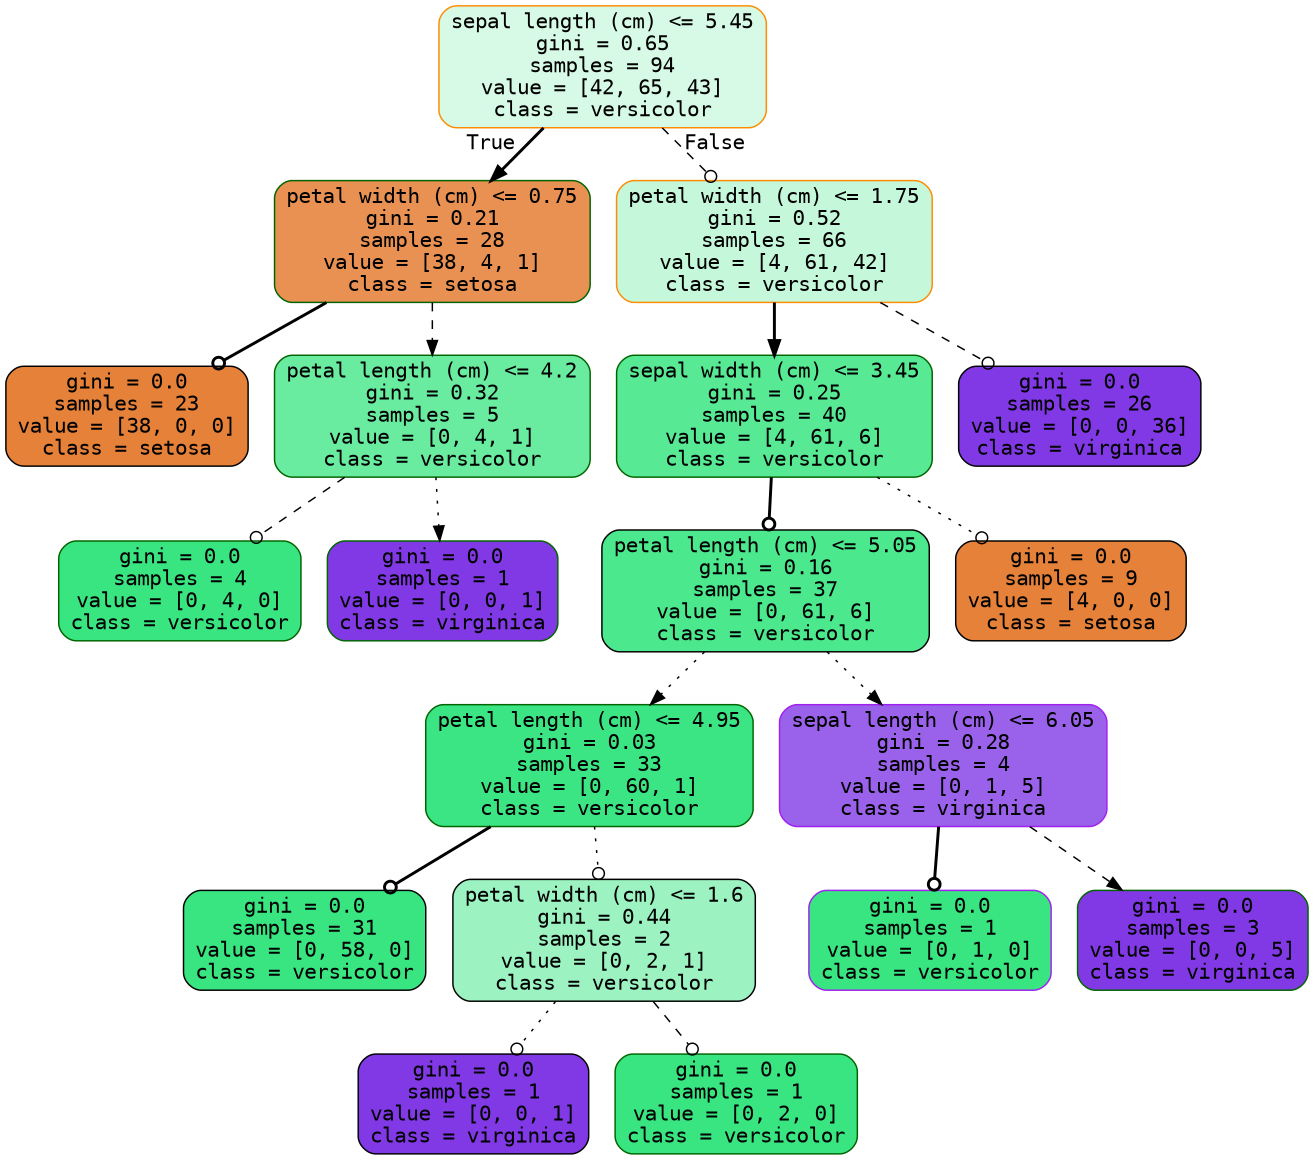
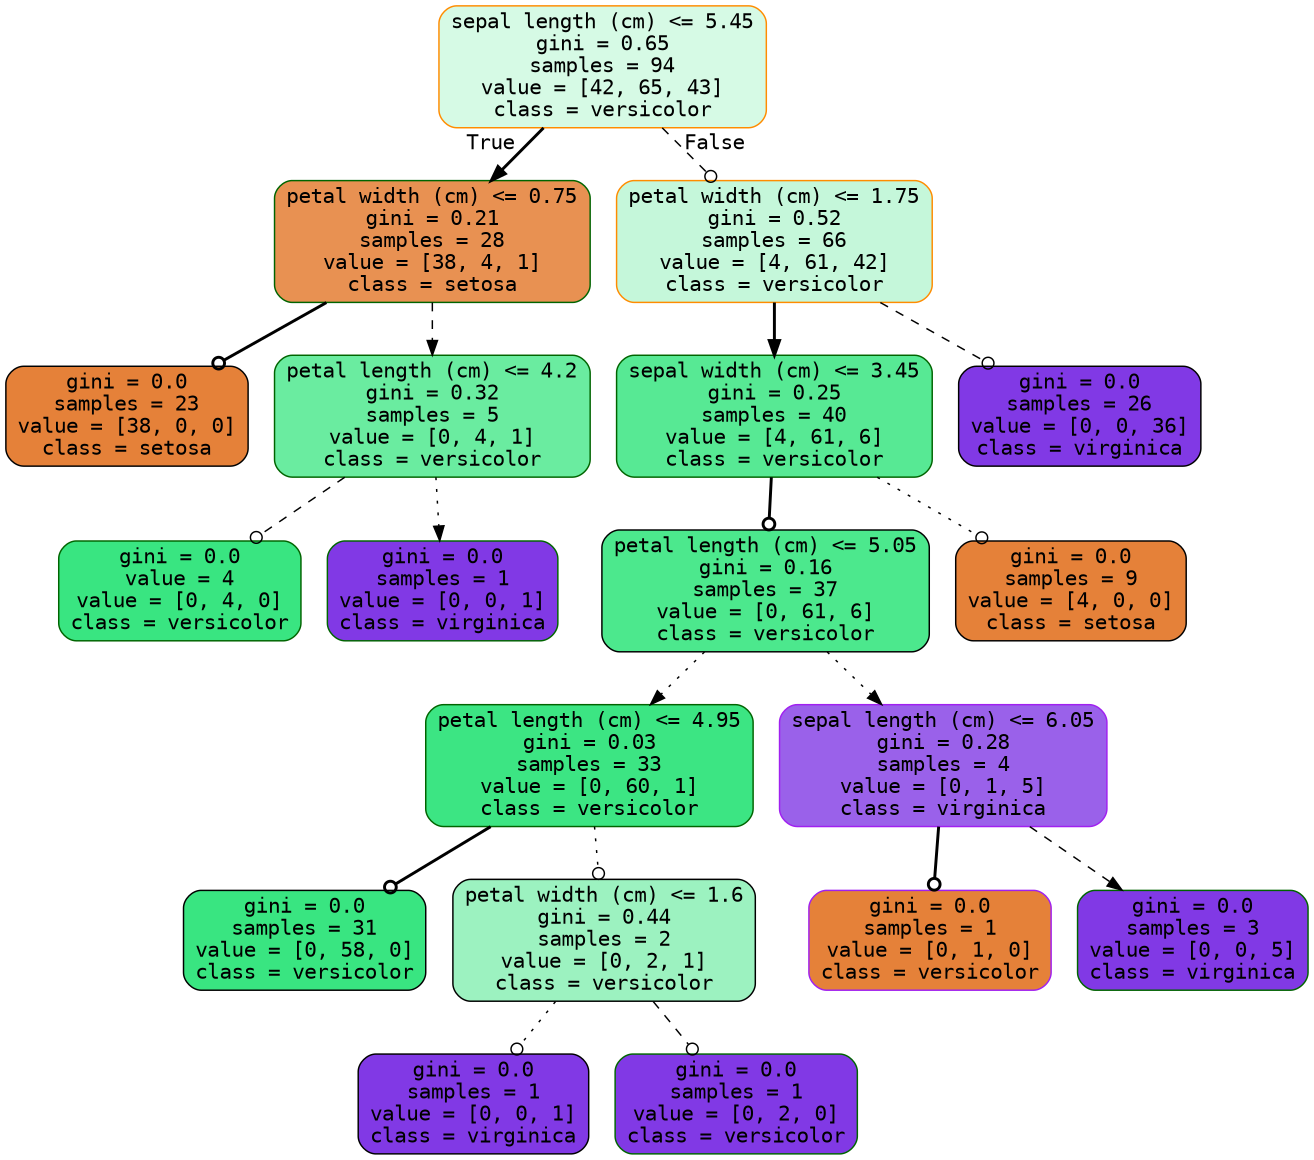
node "gini = 0.0 samples = 4 value = [0, 4, 0] class = versicolor": label "gini = 0.0 samples = 4 value = [0, 4, 0] class = versicolor" -> "gini = 0.0 value = 4 value = [0, 4, 0] class = versicolor"
node "gini = 0.0 samples = 1 value = [0, 1, 0] class = versicolor": fillcolor #39e581 -> #e58139
node "gini = 0.0 samples = 1 value = [0, 2, 0] class = versicolor": fillcolor #39e581 -> #8139e5
